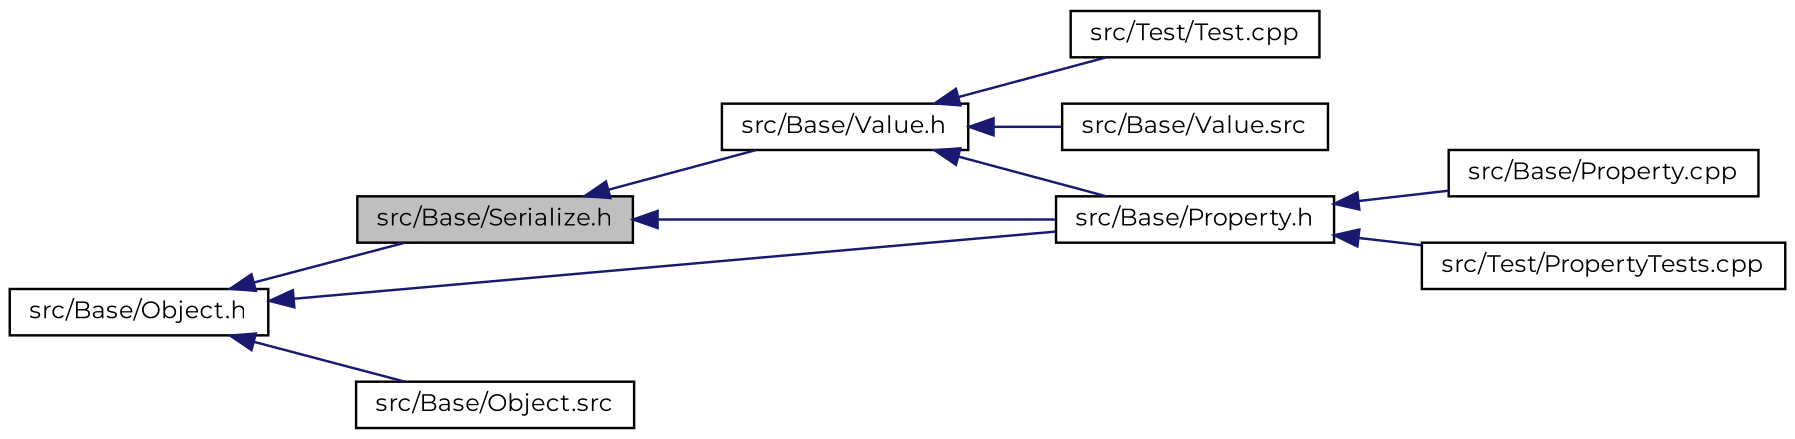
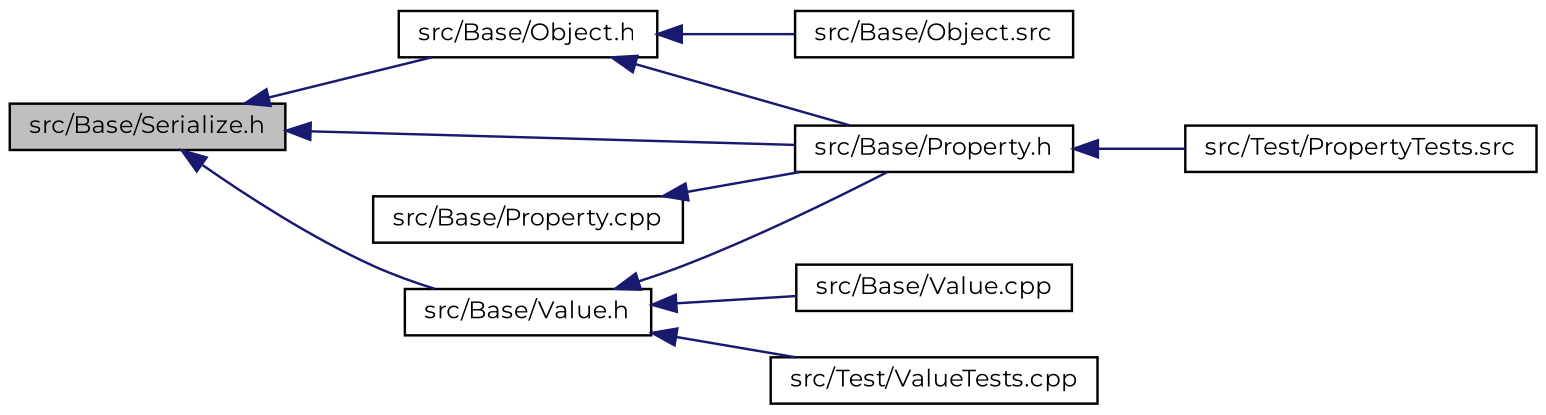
node "src/Test/Test.cpp": label "src/Test/Test.cpp" -> "src/Test/ValueTests.cpp"
node "src/Base/Value.src": label "src/Base/Value.src" -> "src/Base/Value.cpp"
edge "src/Base/Property.cpp" -> "src/Base/Property.h": reversed
edge "src/Base/Serialize.h" -> "src/Base/Object.h": reversed
node "src/Test/PropertyTests.cpp": label "src/Test/PropertyTests.cpp" -> "src/Test/PropertyTests.src"
